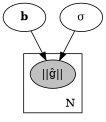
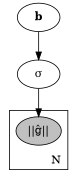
edge "𝐛" -> "||ĝ||": now "𝐛" -> "σ"
